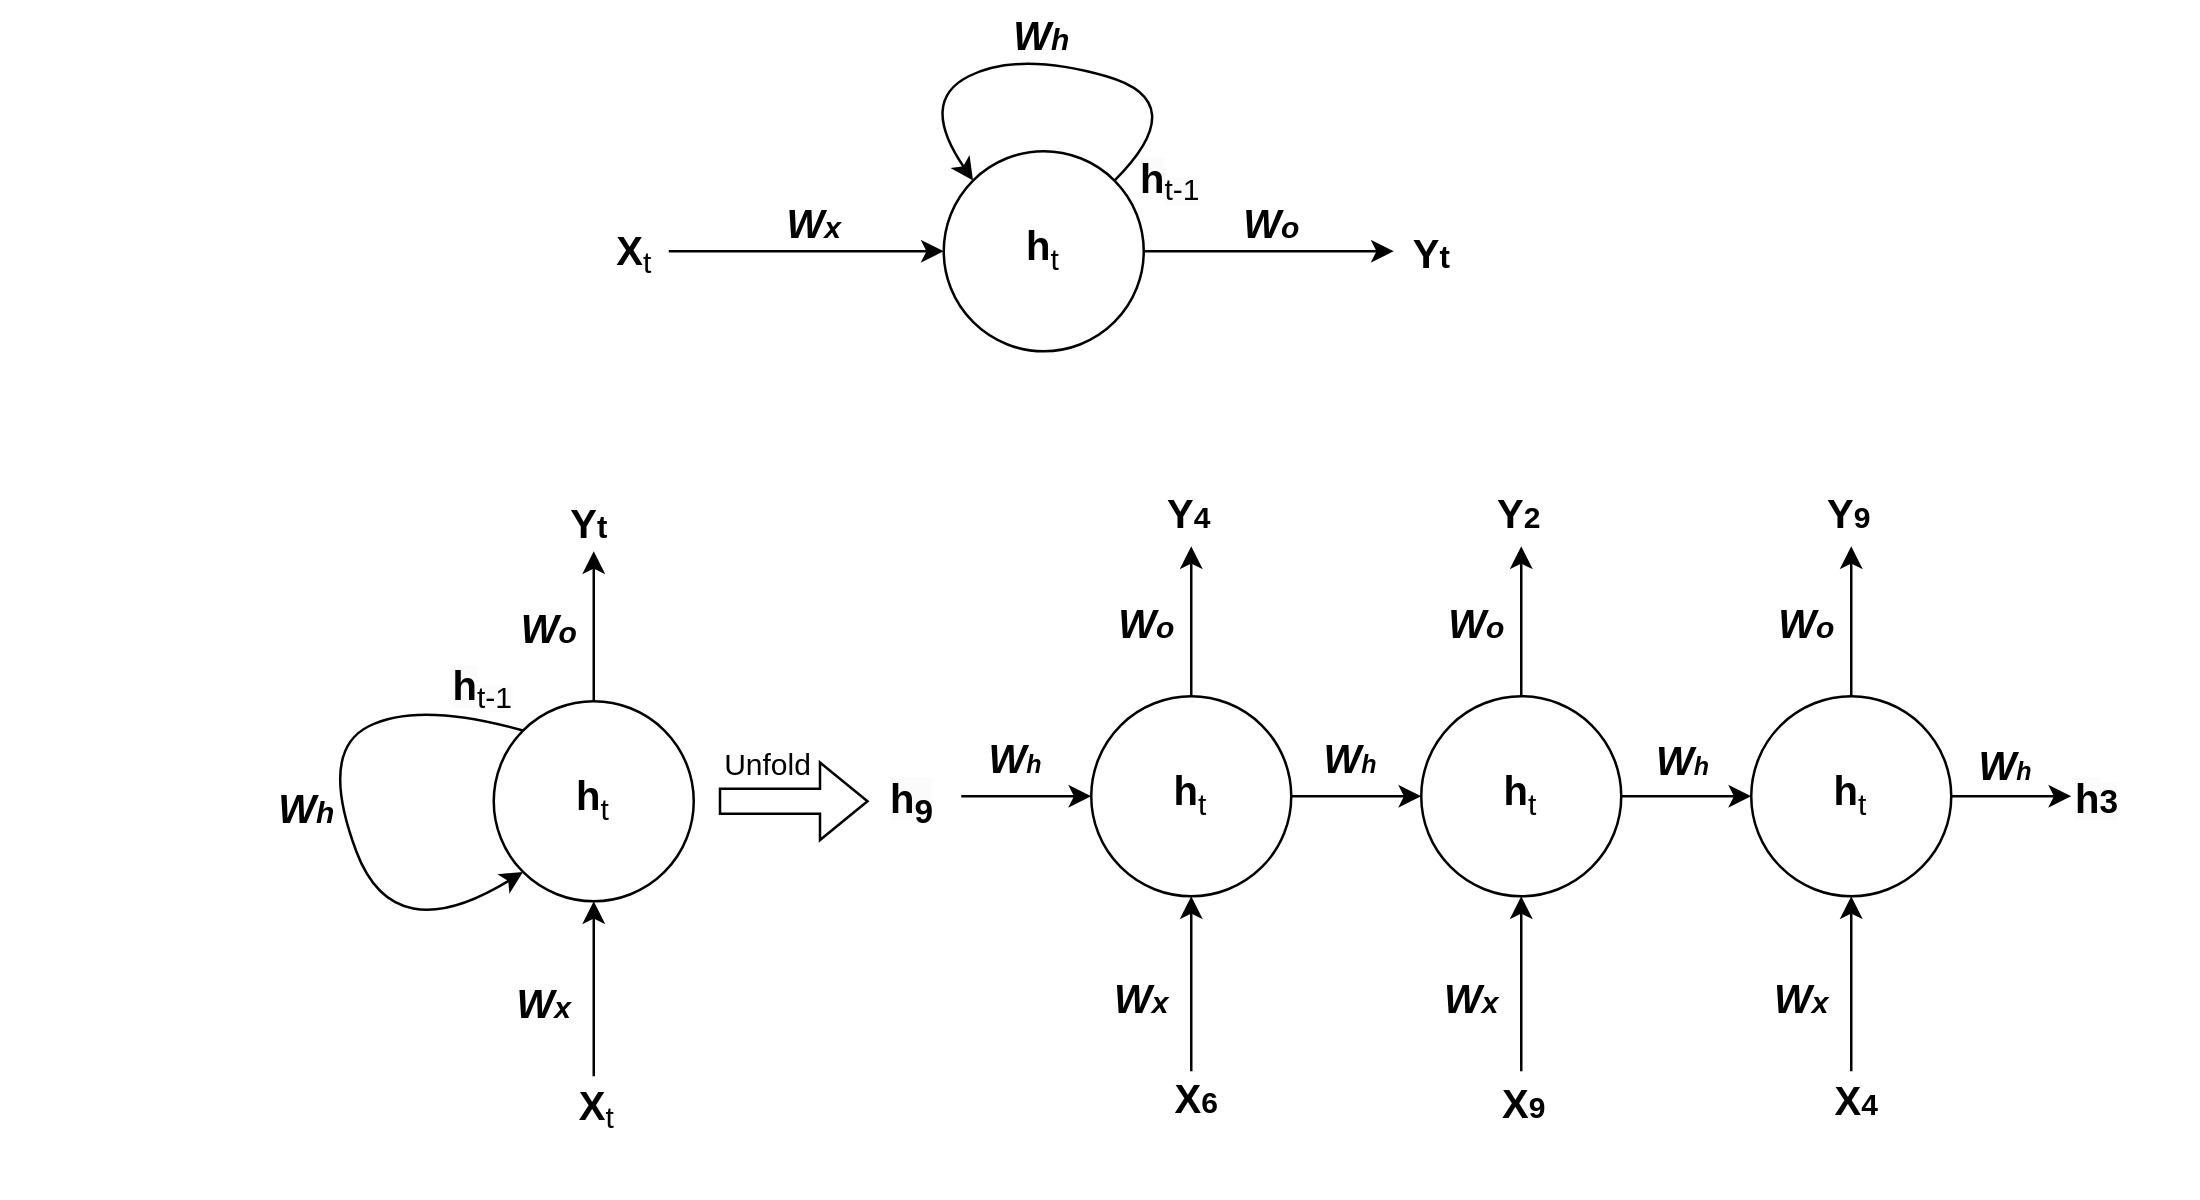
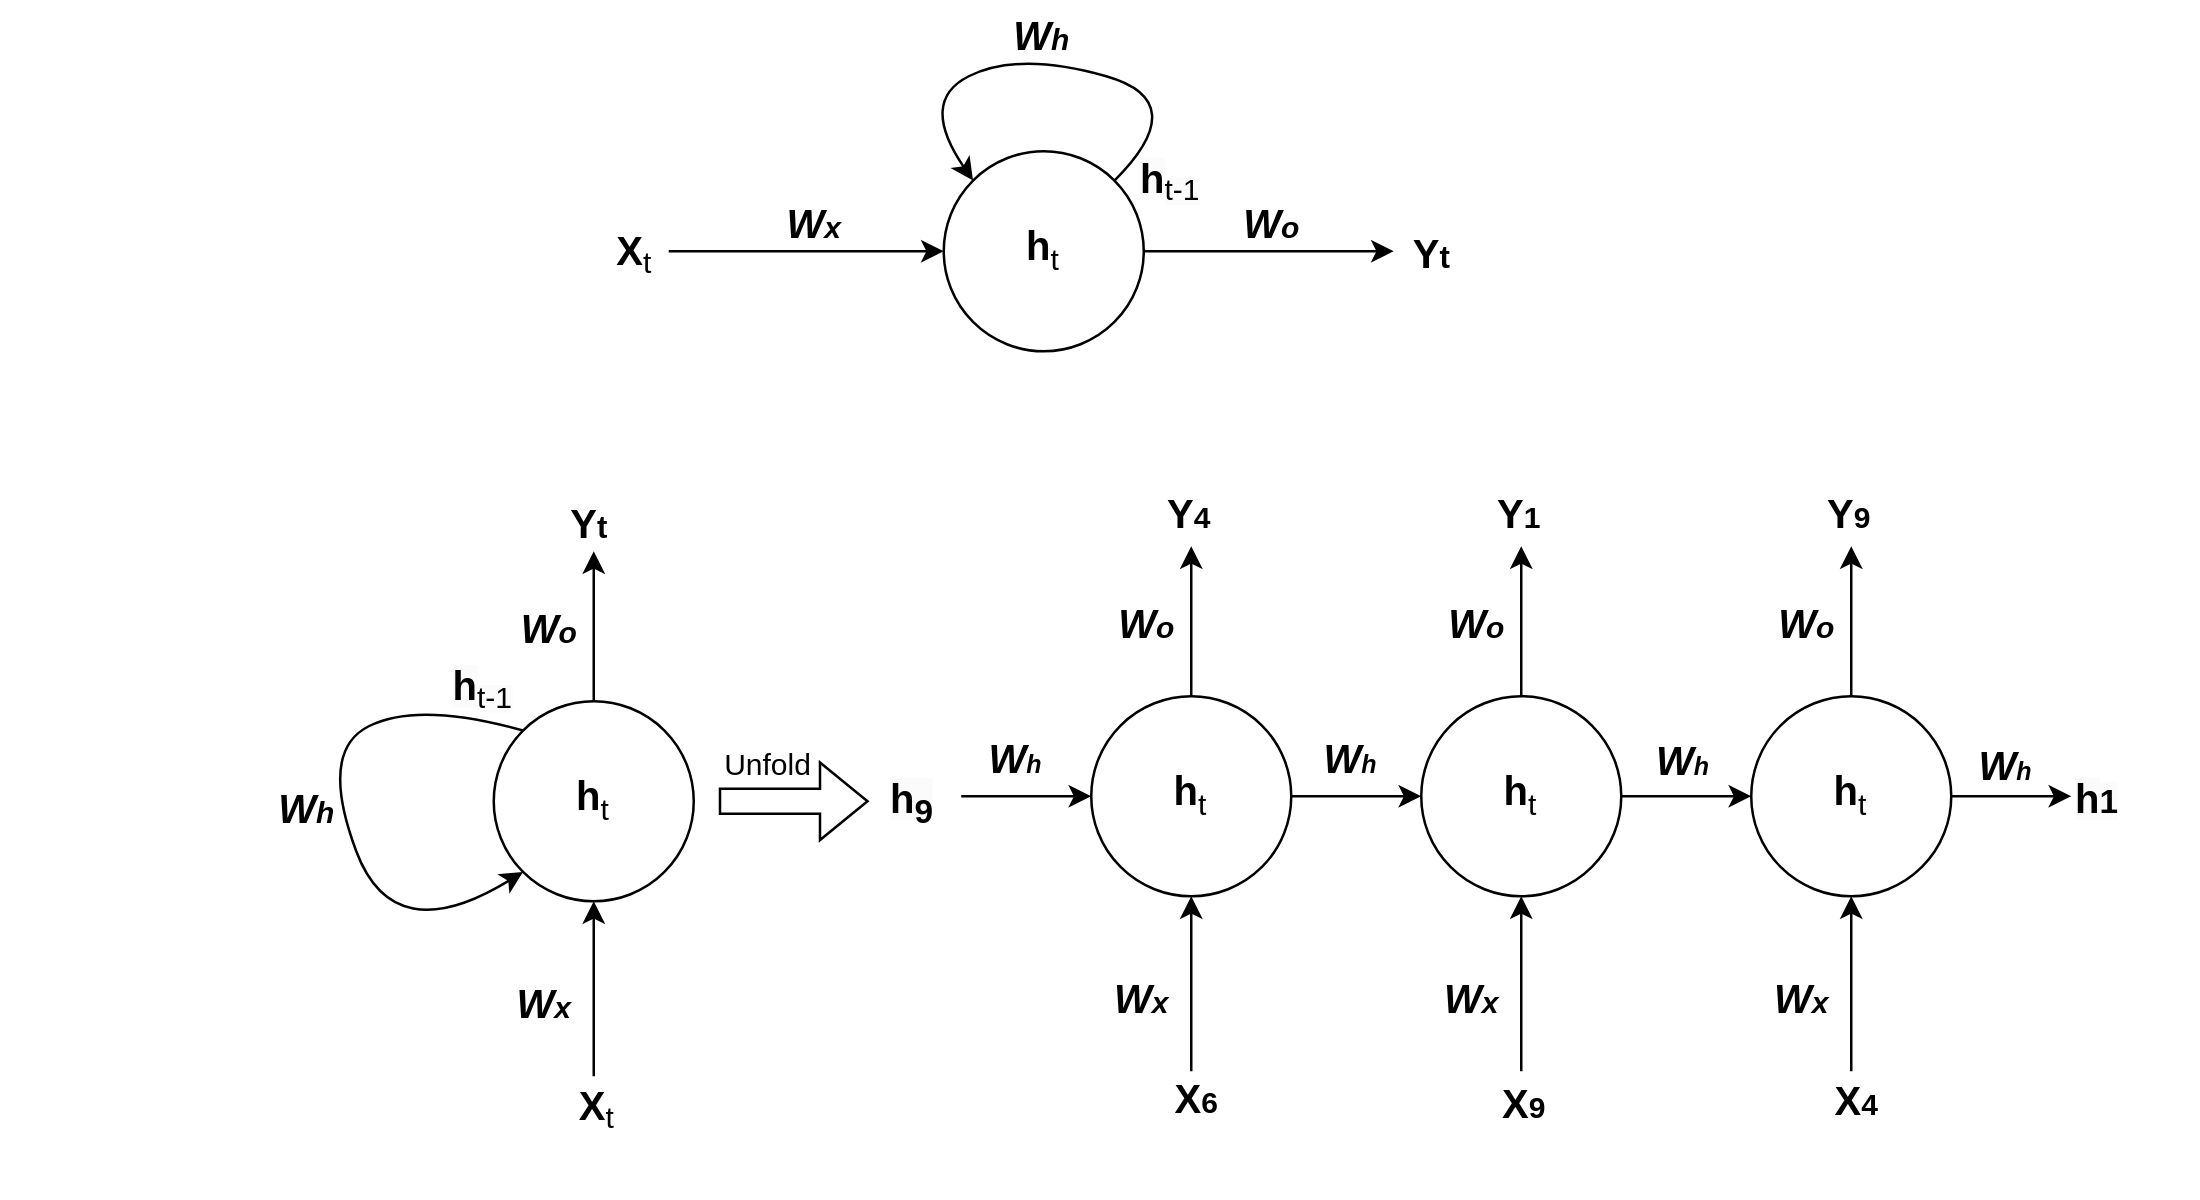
node "Y2": label "Y2" -> "Y1"
node "h3": label "h3" -> "h1"
